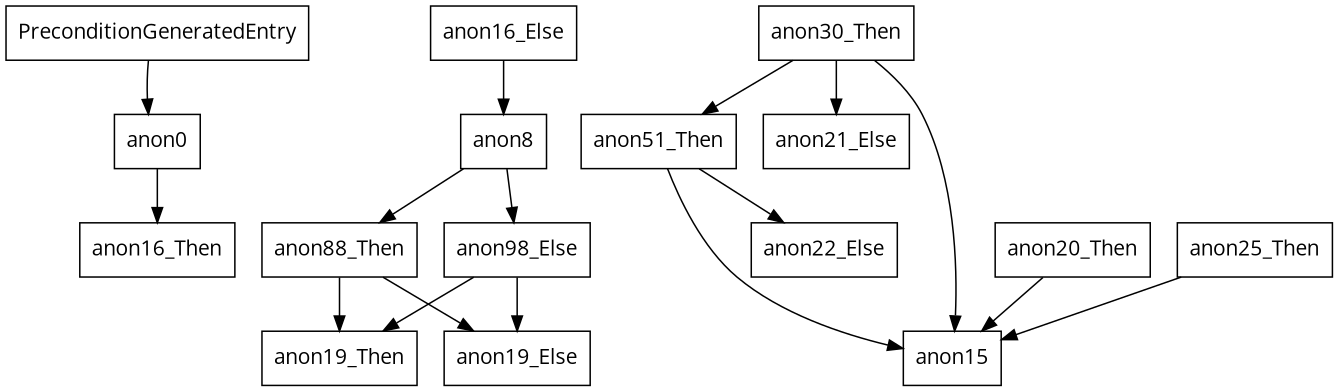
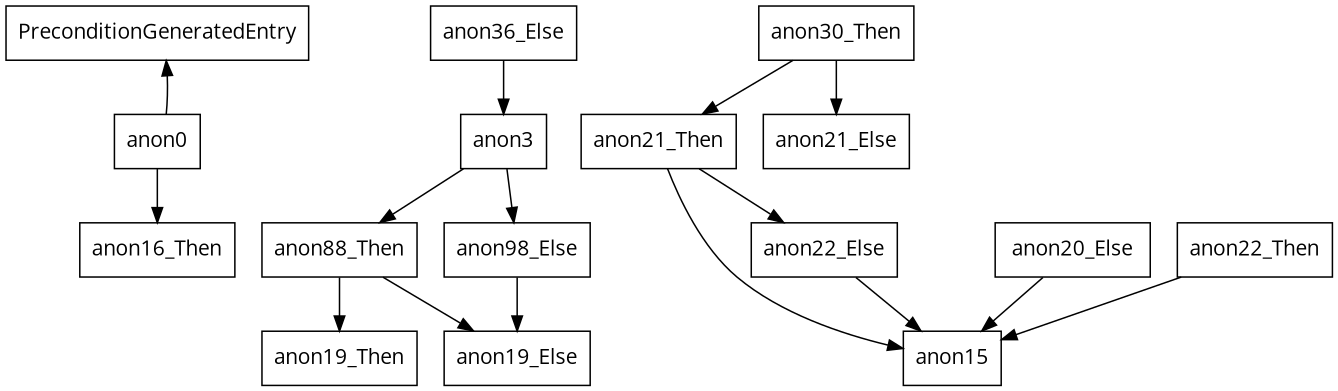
node "anon16_Else": label "anon16_Else" -> "anon36_Else"
edge "PreconditionGeneratedEntry" -> "anon0": reversed
node "anon8": label "anon8" -> "anon3"
node "anon51_Then": label "anon51_Then" -> "anon21_Then"
edge "anon30_Then" -> "anon15": now "anon22_Else" -> "anon15"
node "anon20_Then": label "anon20_Then" -> "anon20_Else"
node "anon25_Then": label "anon25_Then" -> "anon22_Then"
edge "anon98_Else" -> "anon19_Then": removed
